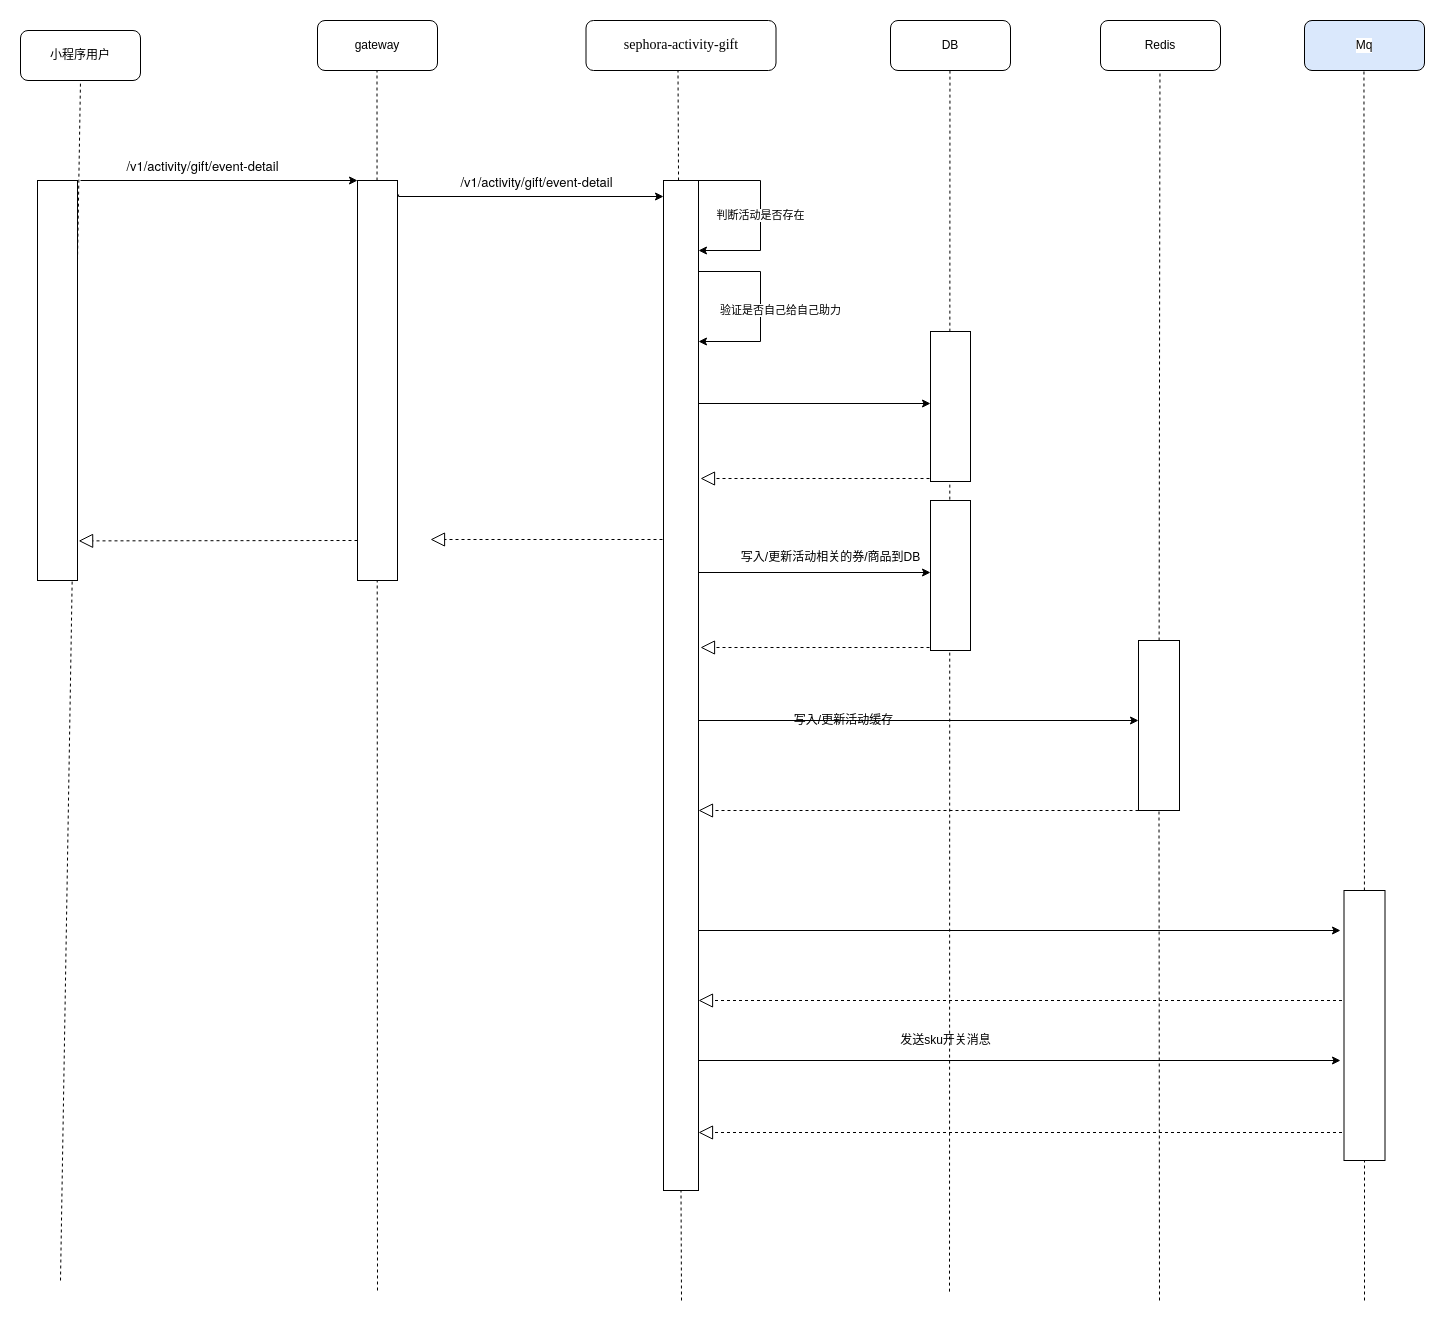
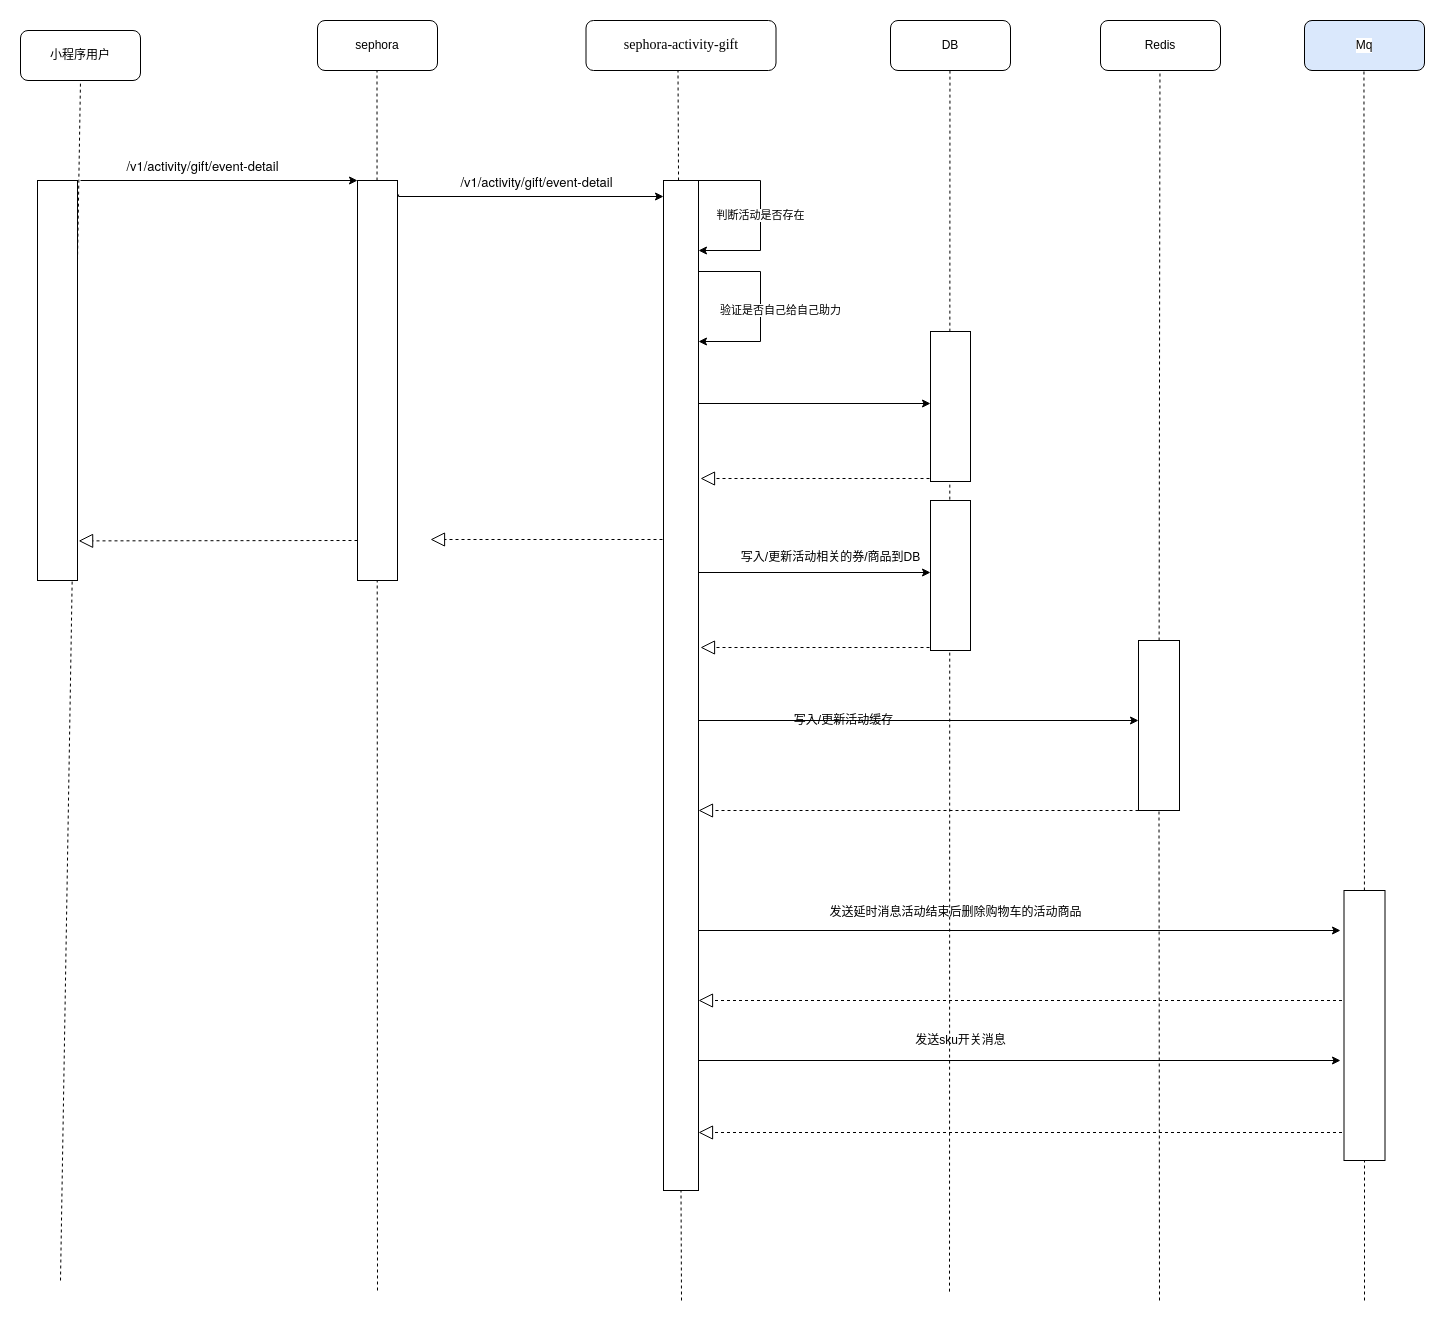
node "gateway": label "gateway" -> "sephora"
node "发送延时消息活动结束后删除购物车的活动商品": added
node "发送sku开关消息": moved (946, 1041) -> (961, 1041)
